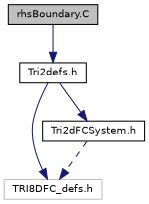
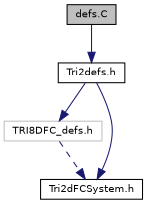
node "rhsBoundary.C": label "rhsBoundary.C" -> "defs.C"
edge "Tri2dFCSystem.h" -> "TRI8DFC_defs.h": reversed
